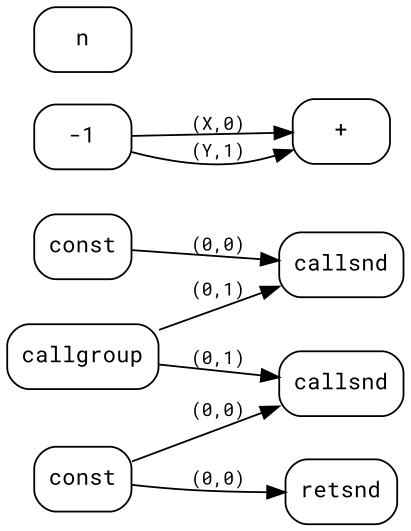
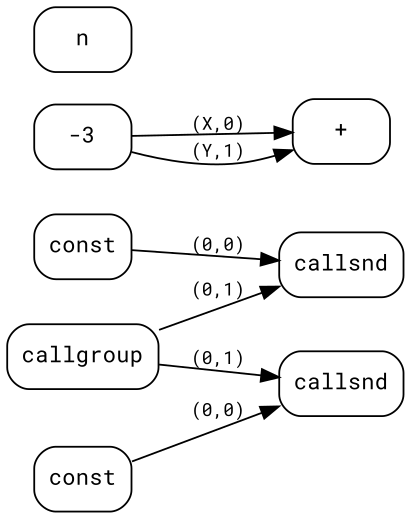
node "-1": label "-1" -> "-3"
node "retsnd": removed
